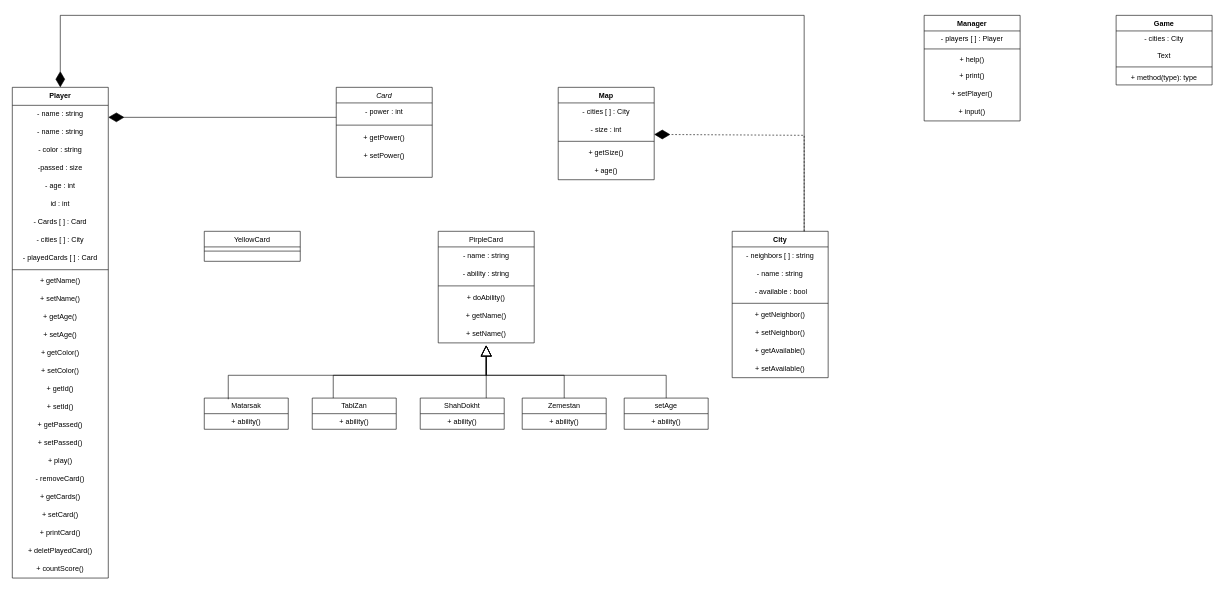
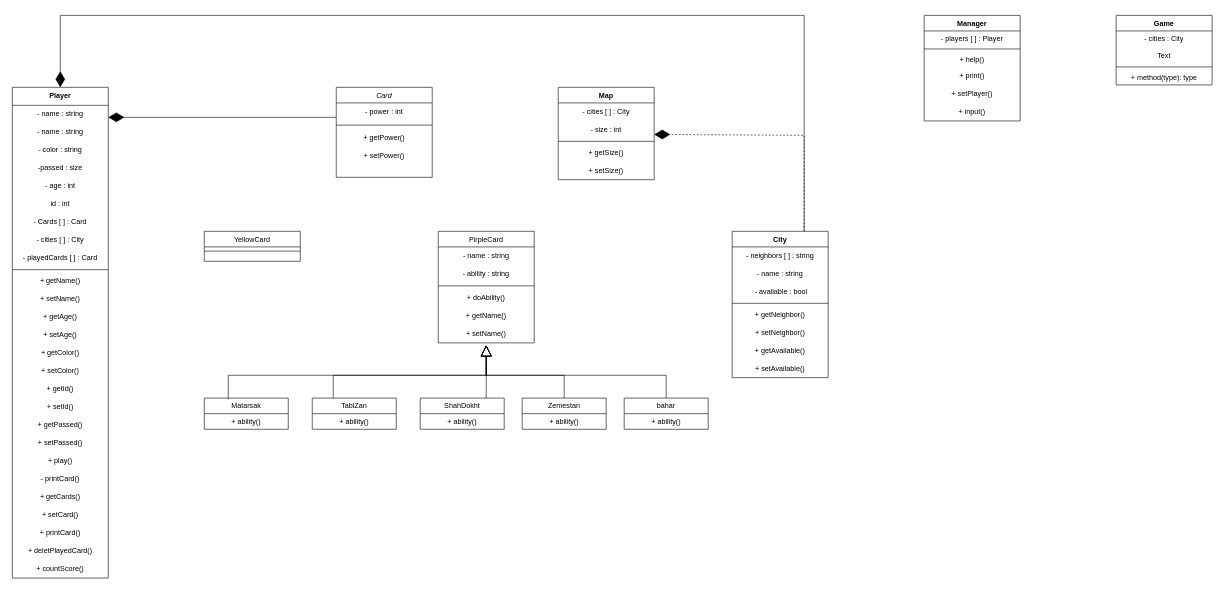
node "+ age()": label "+ age()" -> "+ setSize()"
node "setAge": label "setAge" -> "bahar"
node "- removeCard()": label "- removeCard()" -> "- printCard()"
